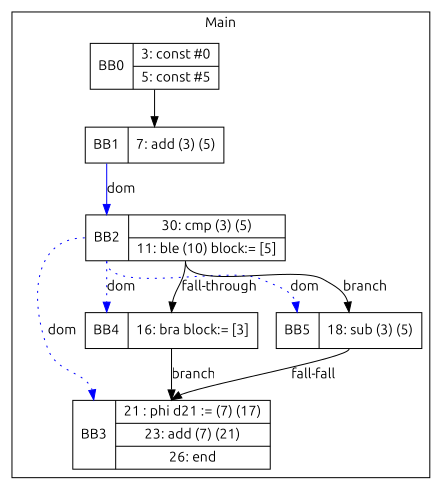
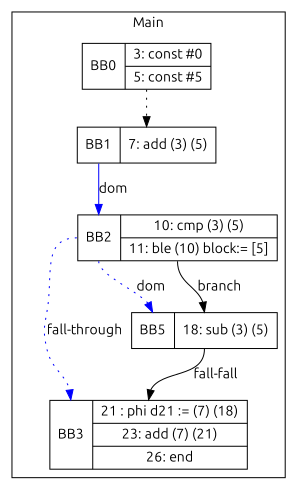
edge "BB0" -> "BB1": style solid -> dotted
node "BB2": text "30: cmp (3) (5)" -> "10: cmp (3) (5)"
edge "BB2" -> "BB3": label "dom" -> "fall-through"
node "BB4": removed
node "BB3": text "21 : phi d21 := (7) (17)" -> "21 : phi d21 := (7) (18)"
